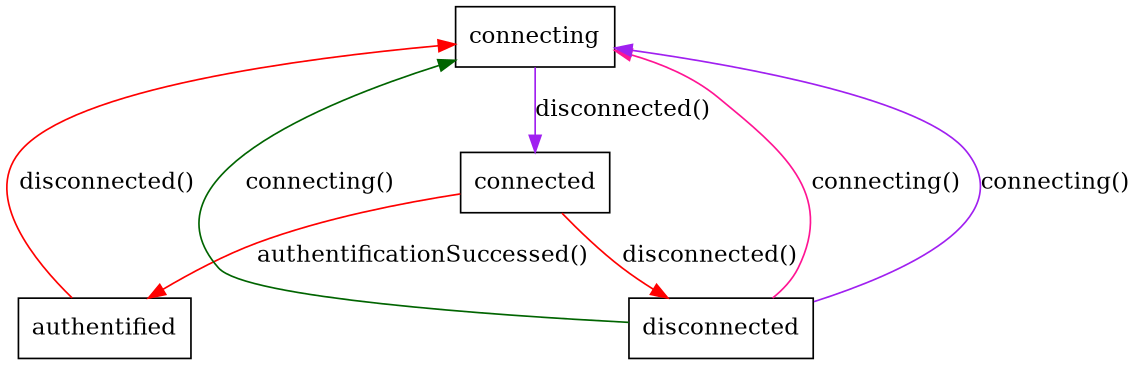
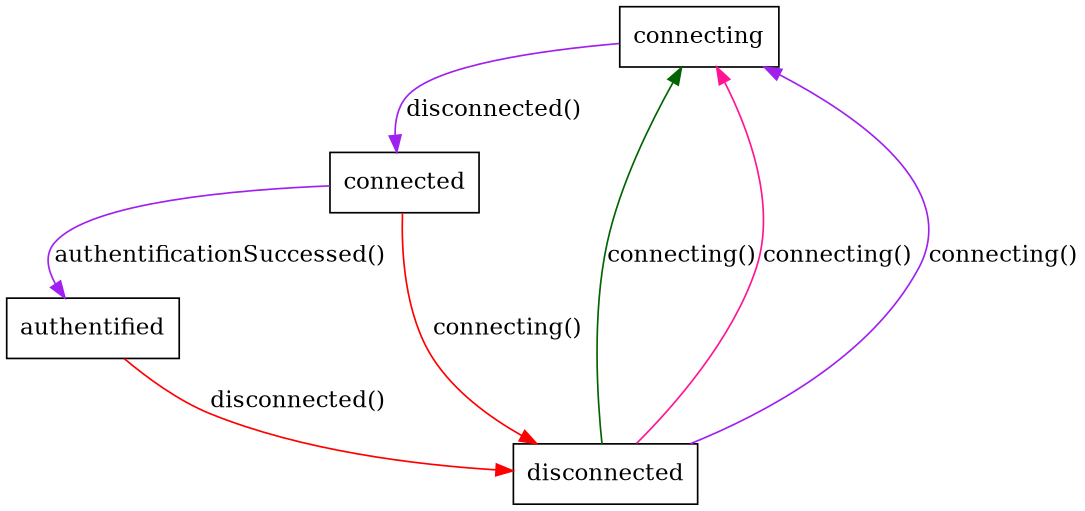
edge "authentified" -> "connecting": now "authentified" -> "disconnected"
edge "connected" -> "authentified": color red -> purple
edge "connected" -> "disconnected": label "disconnected()" -> "connecting()"
